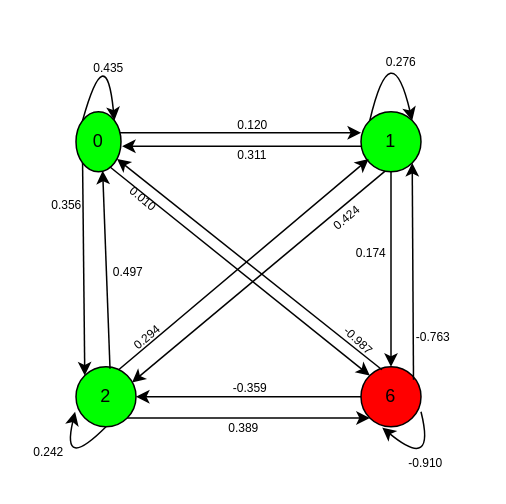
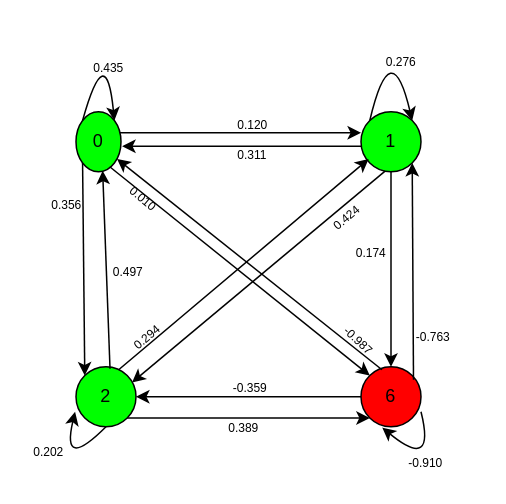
node "0.242": label "0.242" -> "0.202"
